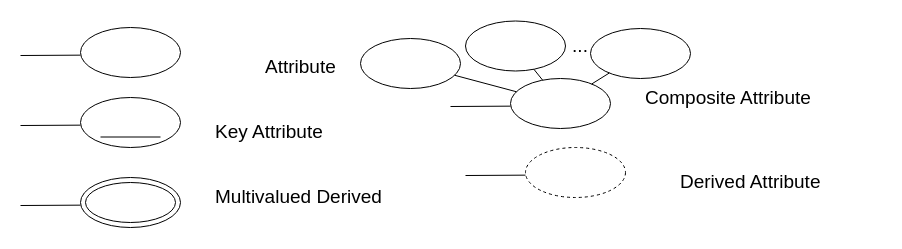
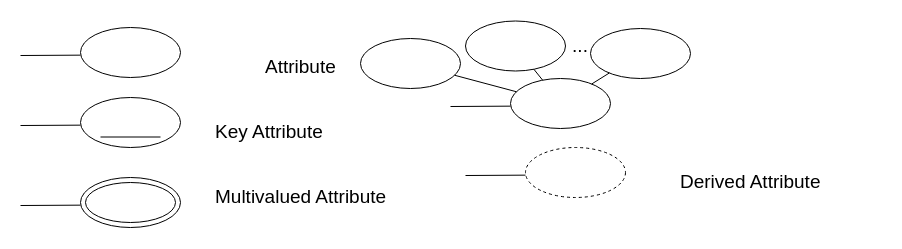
node "Composite Attribute": removed
node "Multivalued Derived": label "Multivalued Derived" -> "Multivalued Attribute"
